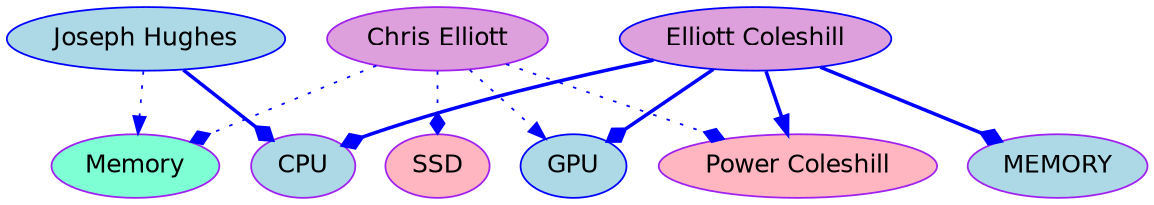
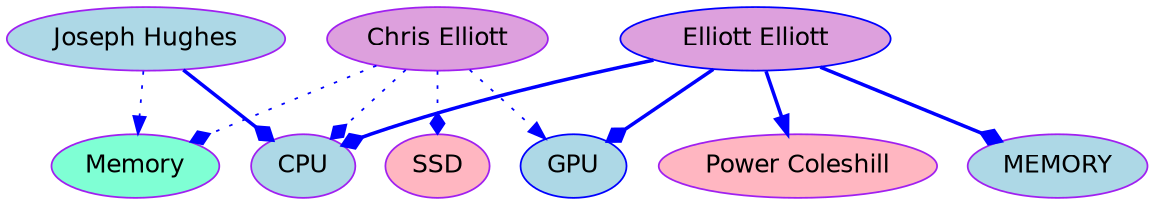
node "Joseph Hughes": color blue -> purple
node "Elliott Coleshill": label "Elliott Coleshill" -> "Elliott Elliott"
edge "Chris Elliott" -> "Power Coleshill": now "Chris Elliott" -> "CPU"
